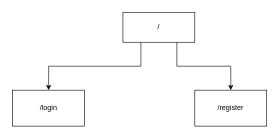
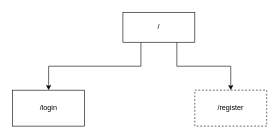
node "/register": style solid -> dashed
